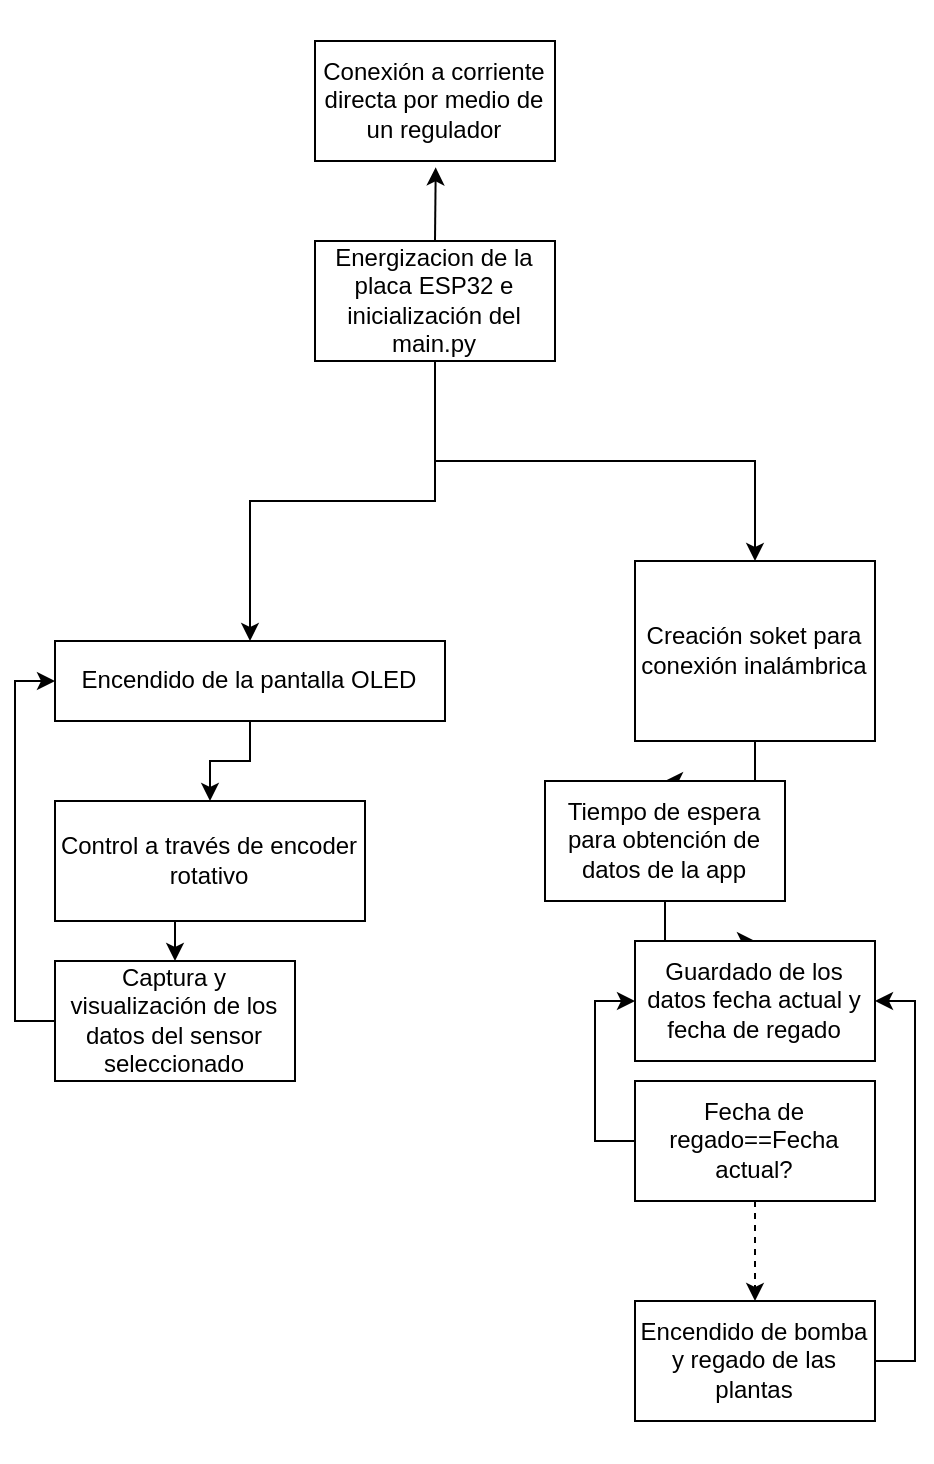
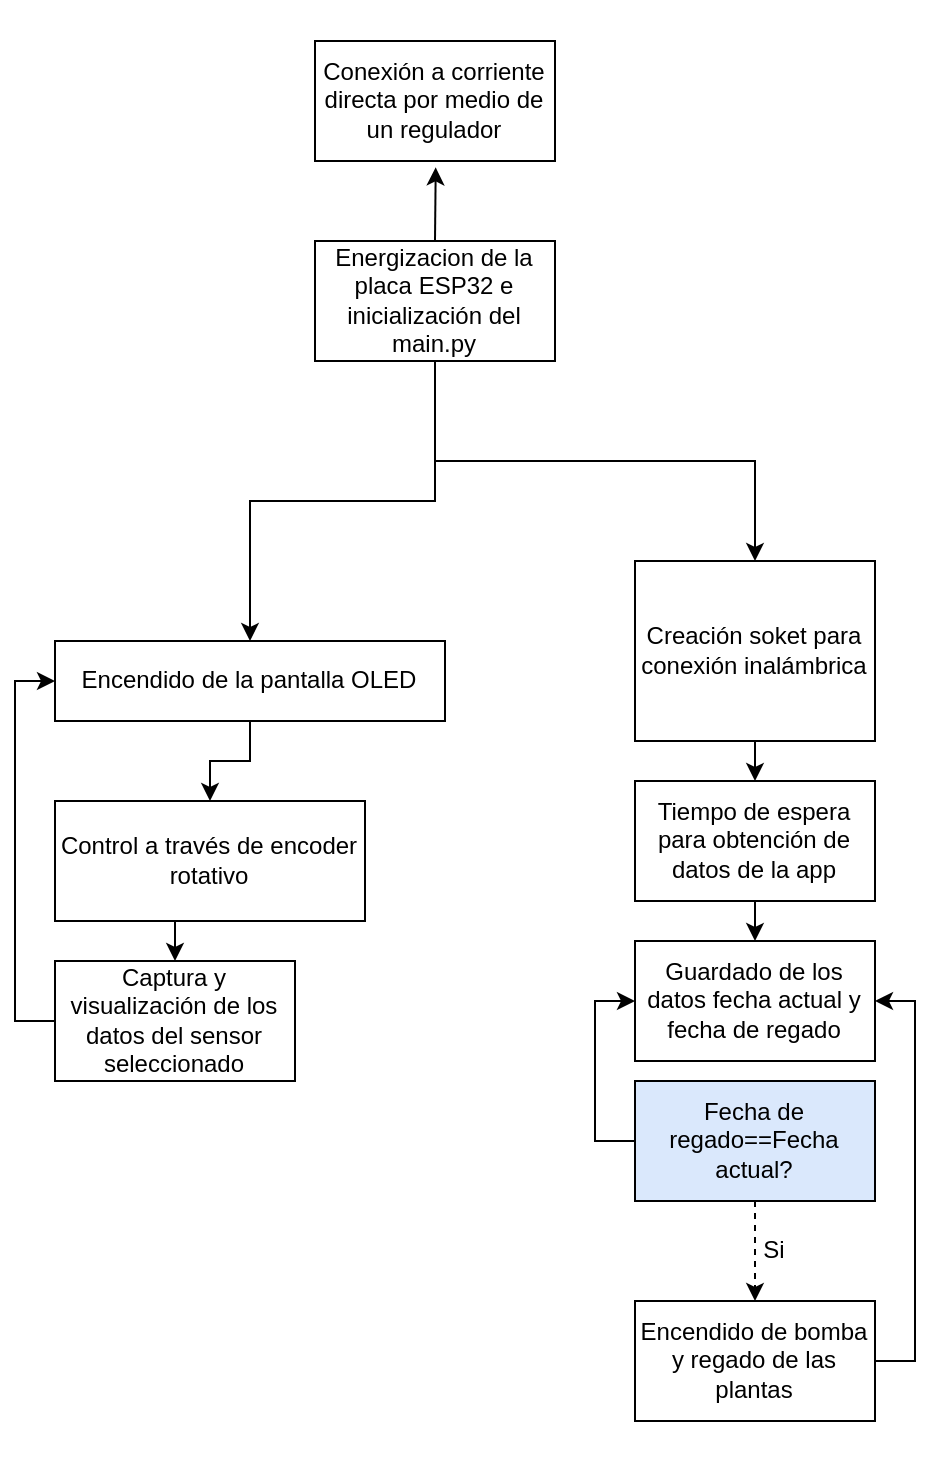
node "Tiempo de espera para obtención de datos de la app": moved (665, 841) -> (755, 841)
node "Fecha de regado==Fecha actual?": fillcolor #ffffff -> #dae8fc
node "Si": added
